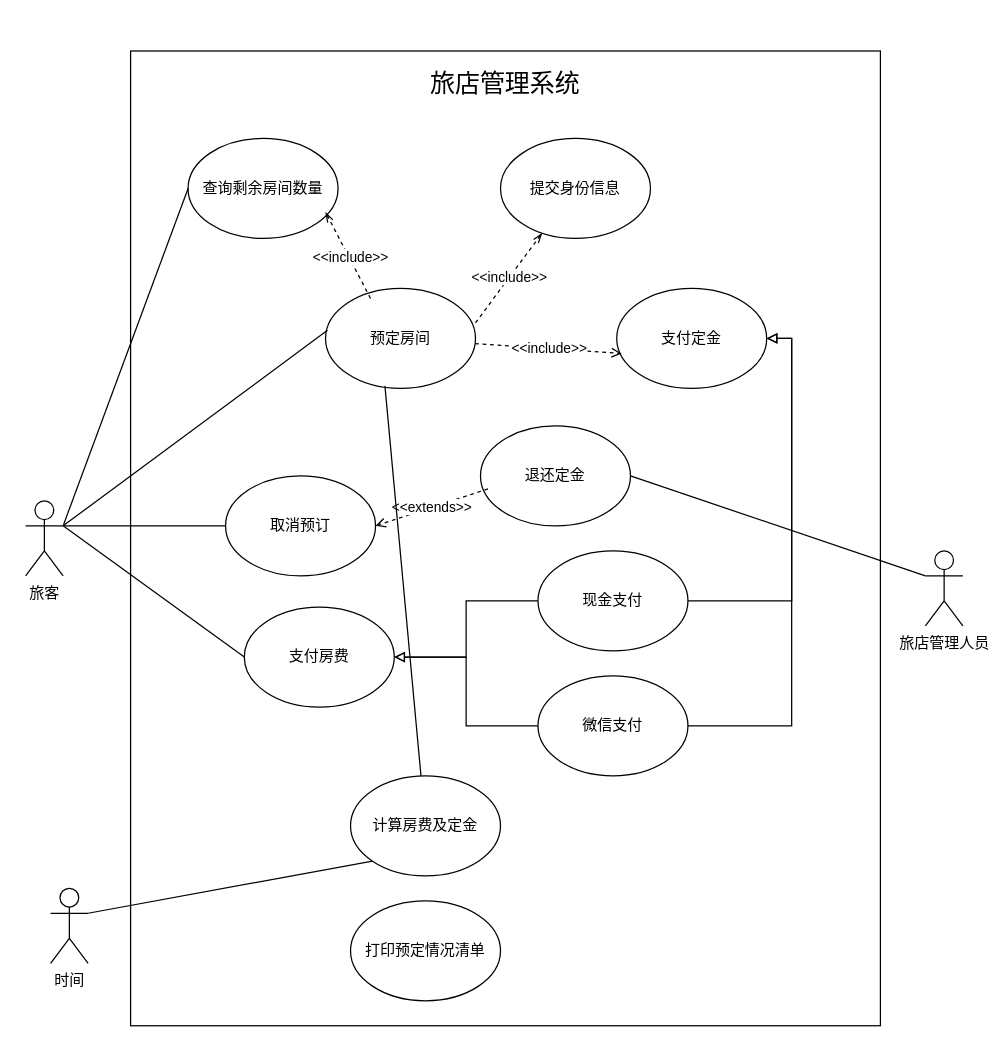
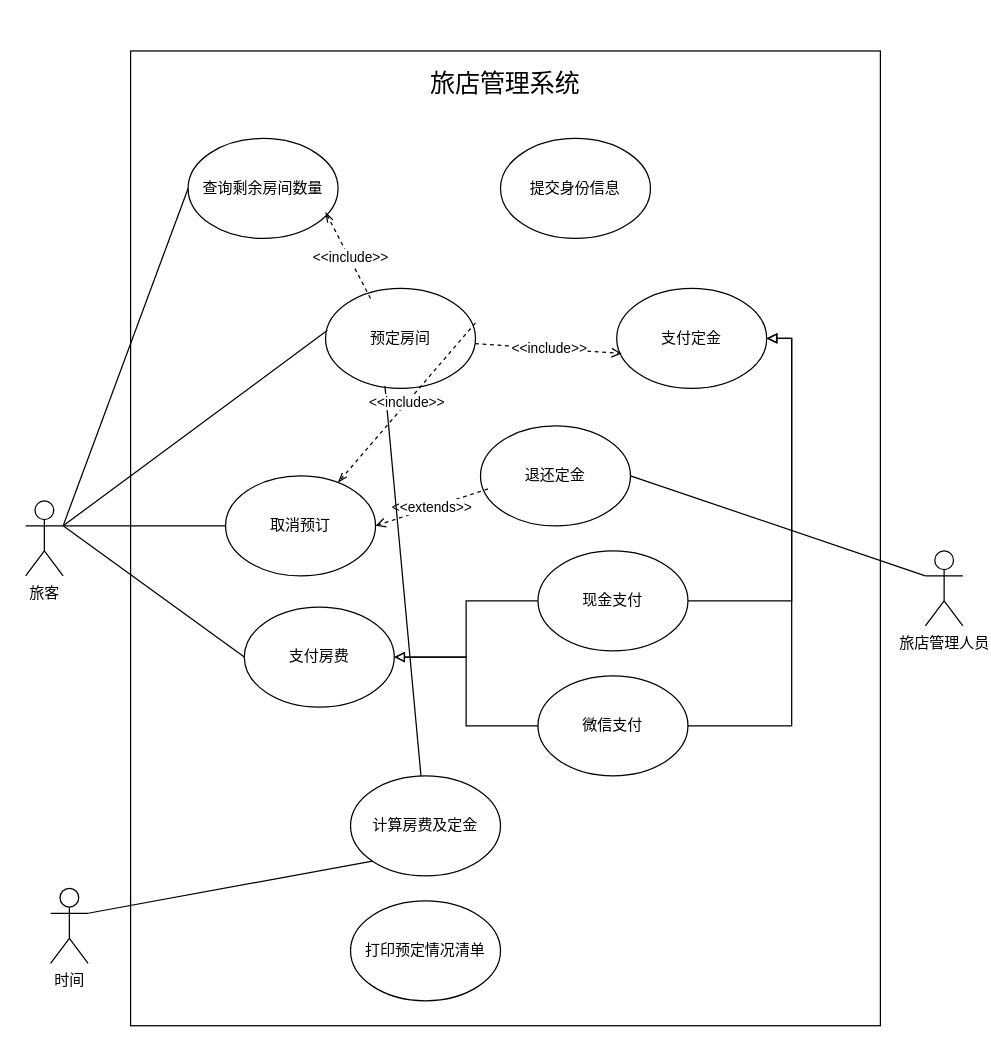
edge "预定房间" -> "提交身份信息": now "预定房间" -> "取消预订"
